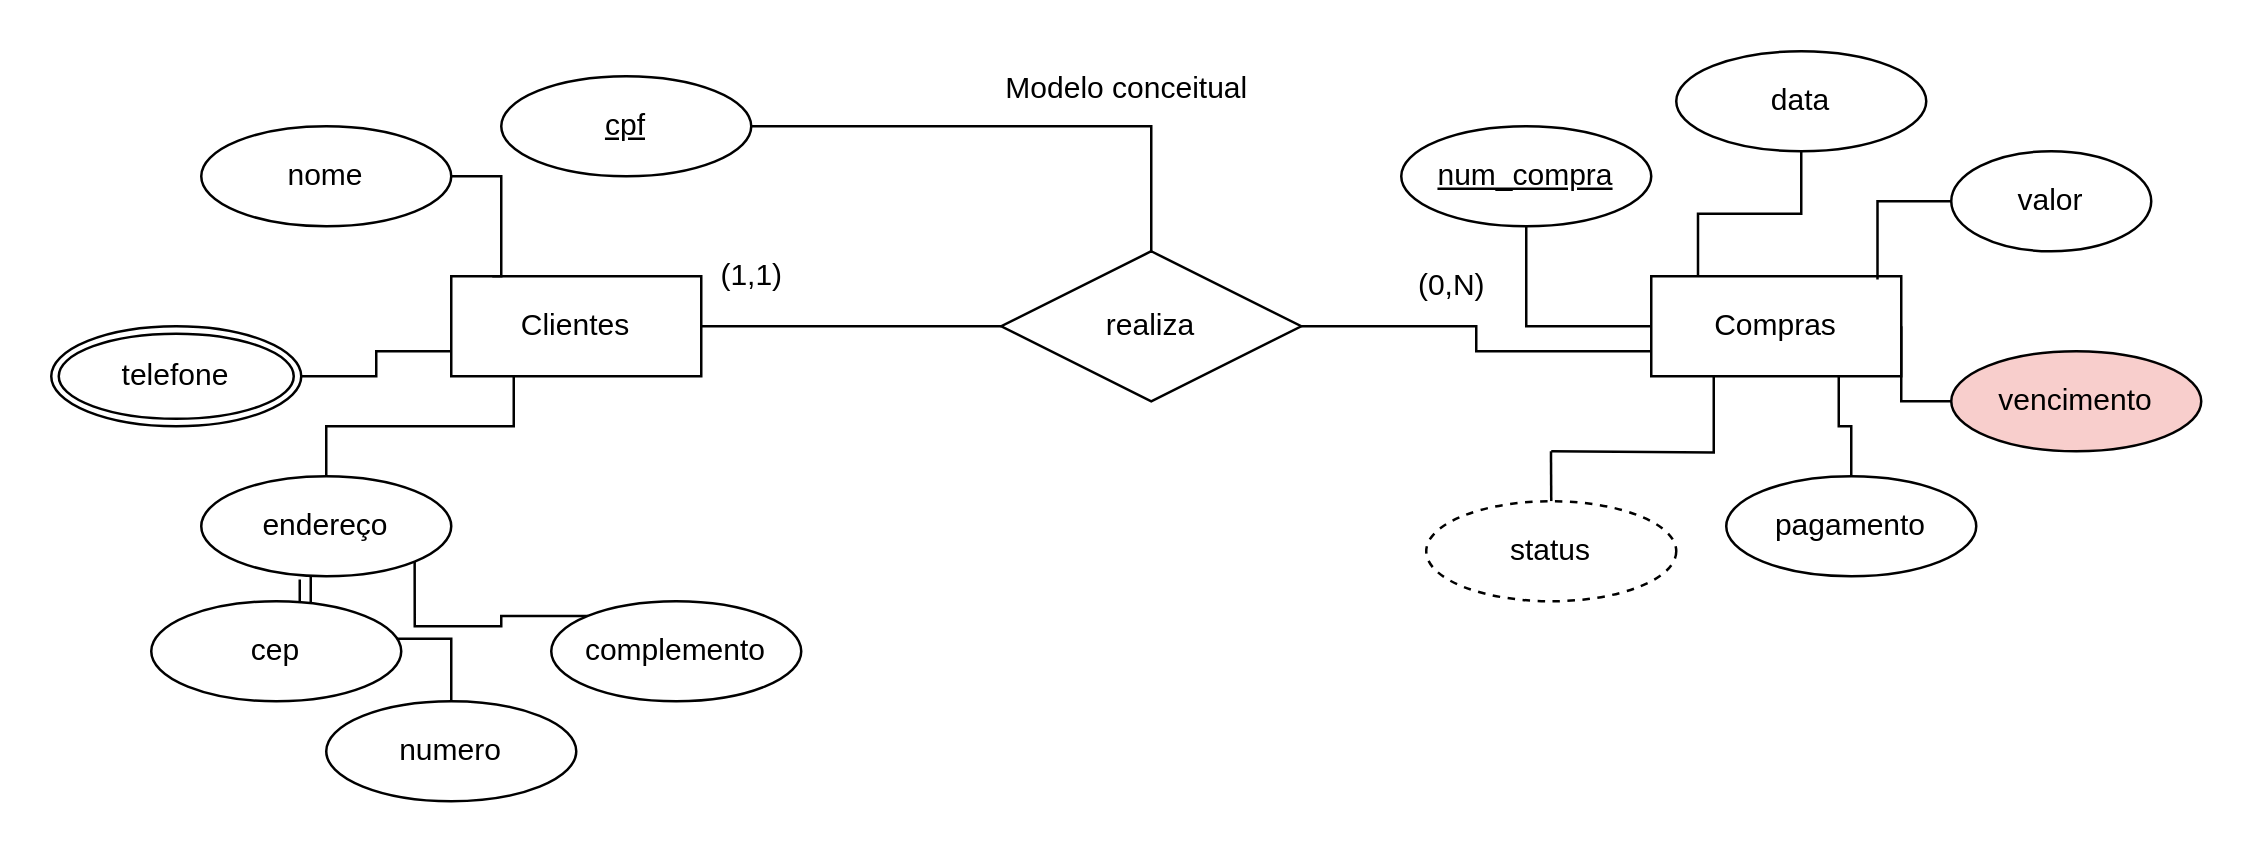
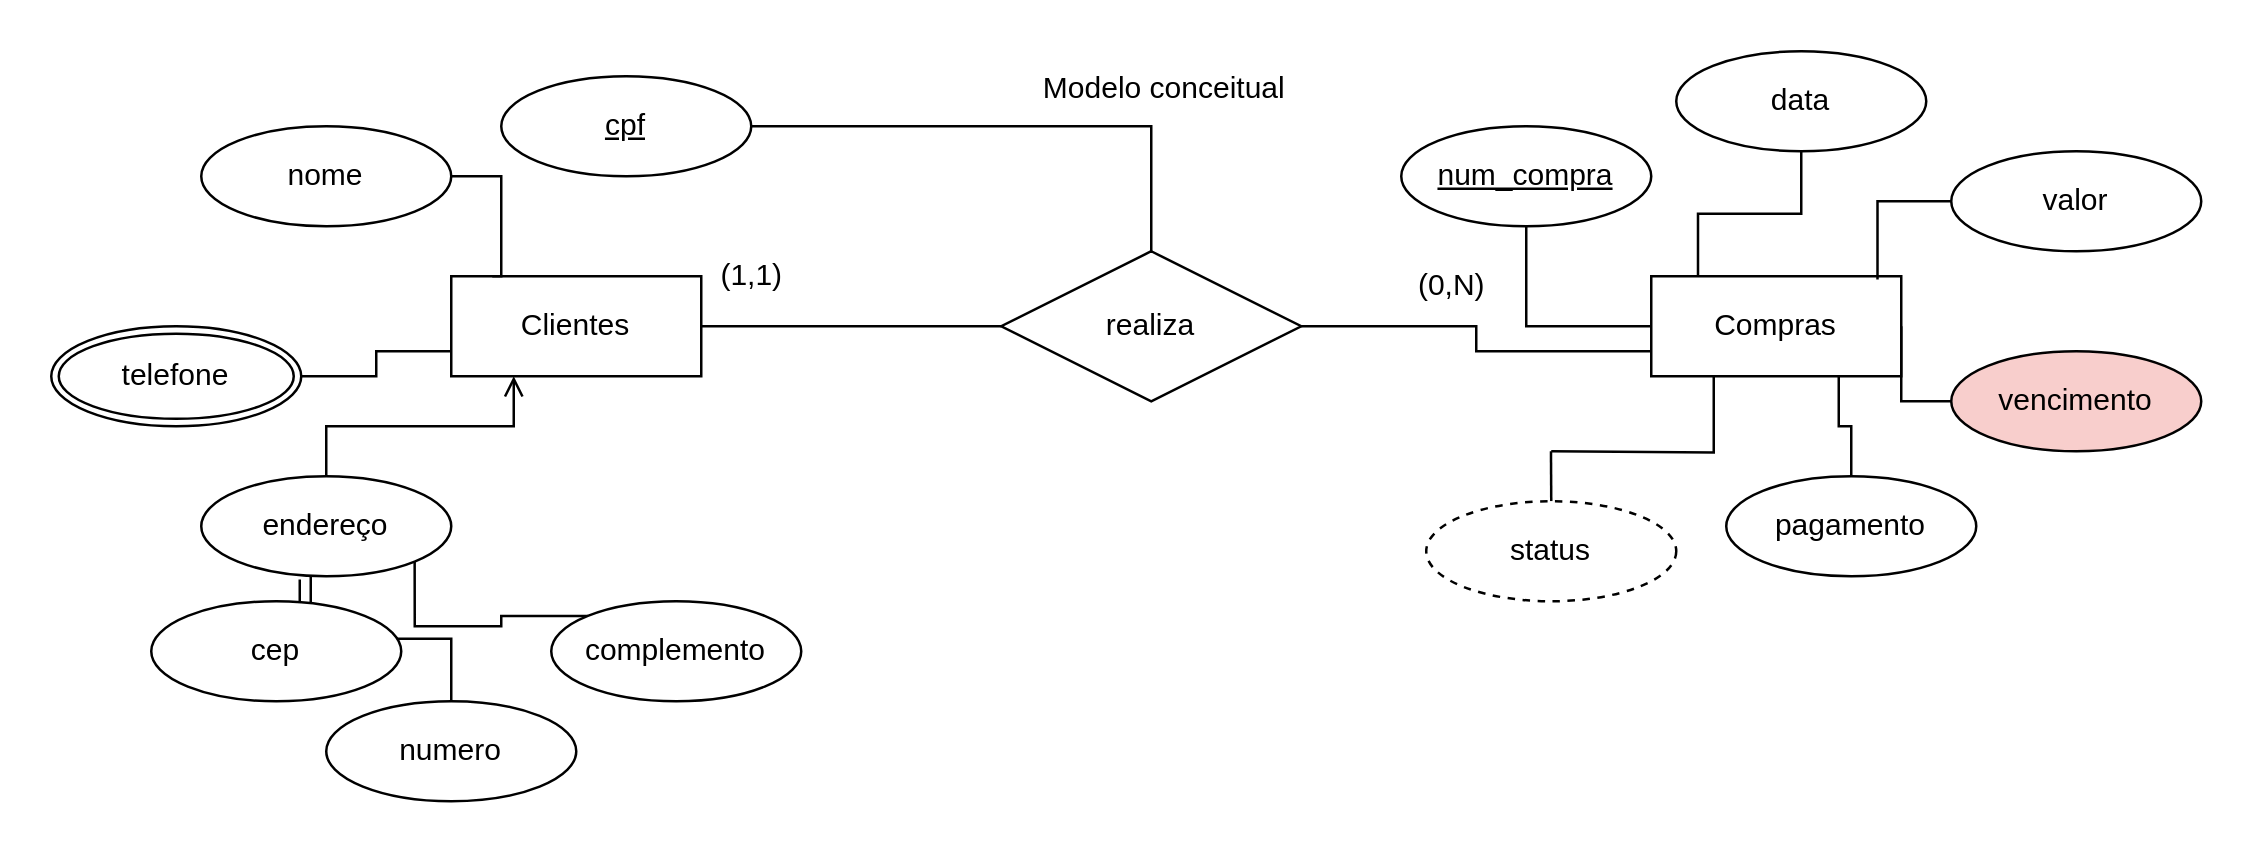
node "Modelo conceitual": moved (1126, 89) -> (1164, 89)
node "valor": size 200x100 -> 250x100
edge "Clientes" -- "endereço": arrowhead none -> open
